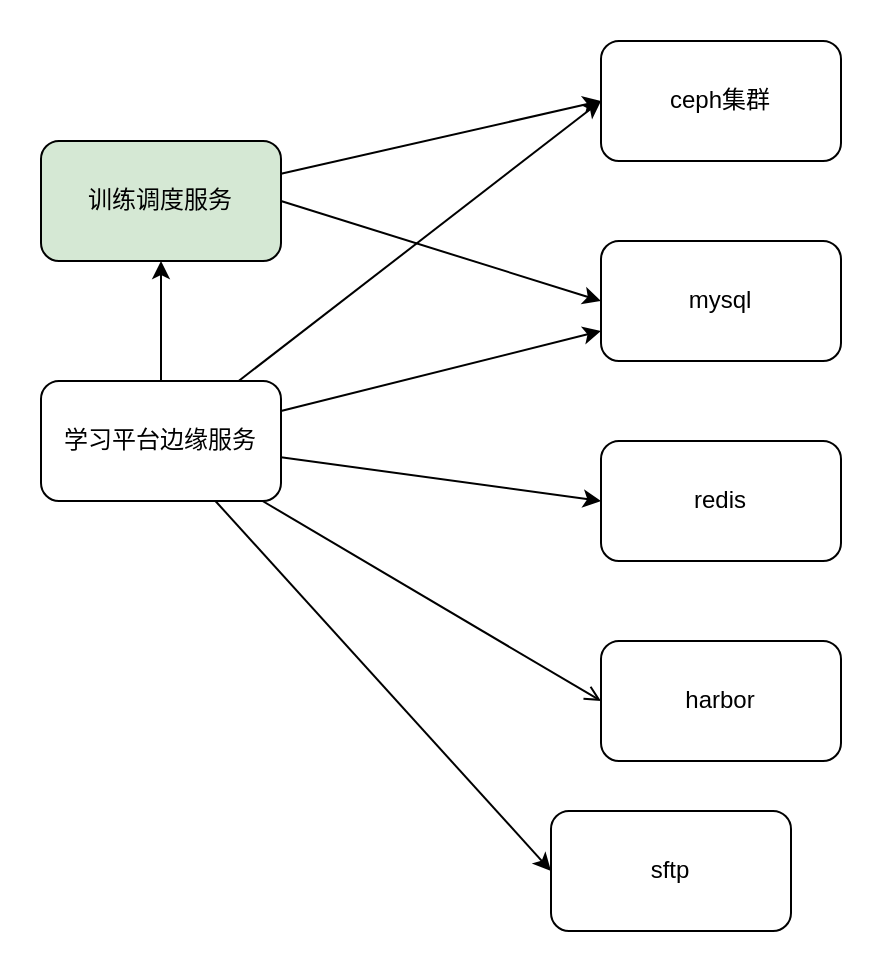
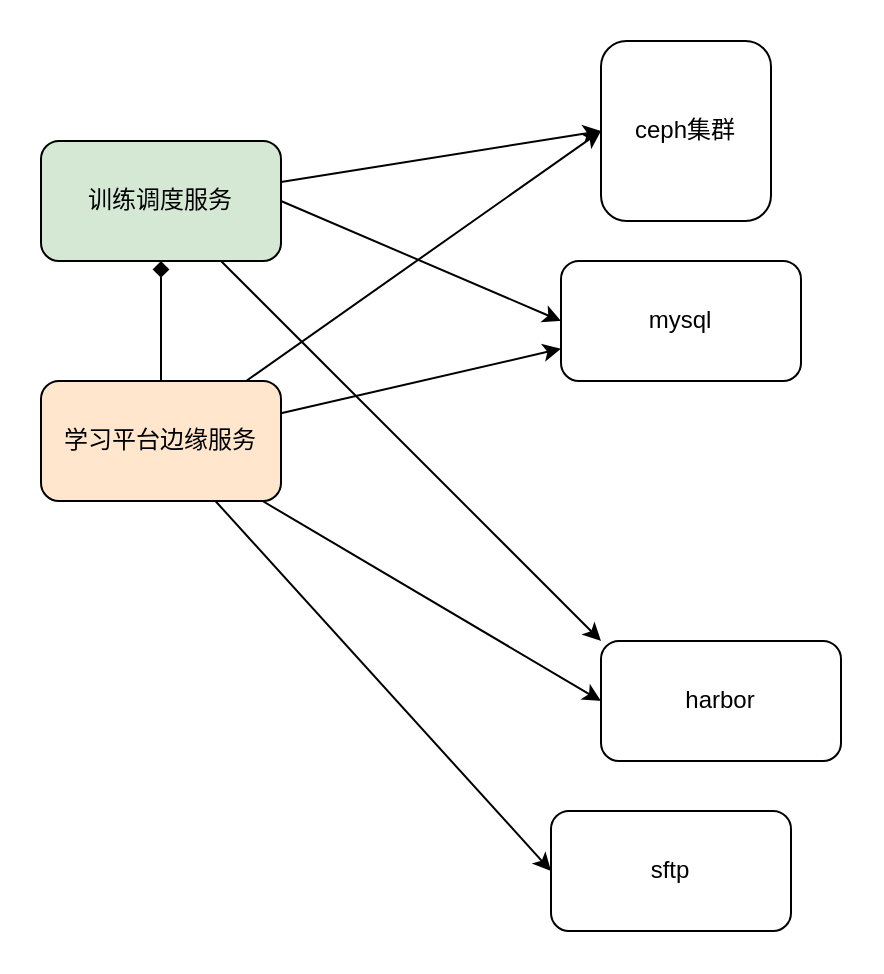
node "ceph集群": size 240x120 -> 170x180
edge "学习平台边缘服务" -> "训练调度服务": arrowhead classic -> diamond
node "mysql": moved (721, 301) -> (681, 321)
node "学习平台边缘服务": fillcolor #ffffff -> #ffe6cc
edge "学习平台边缘服务" -> "redis": removed
node "redis": removed
edge "训练调度服务" -> "harbor": added
edge "学习平台边缘服务" -> "harbor": arrowhead open -> classic
